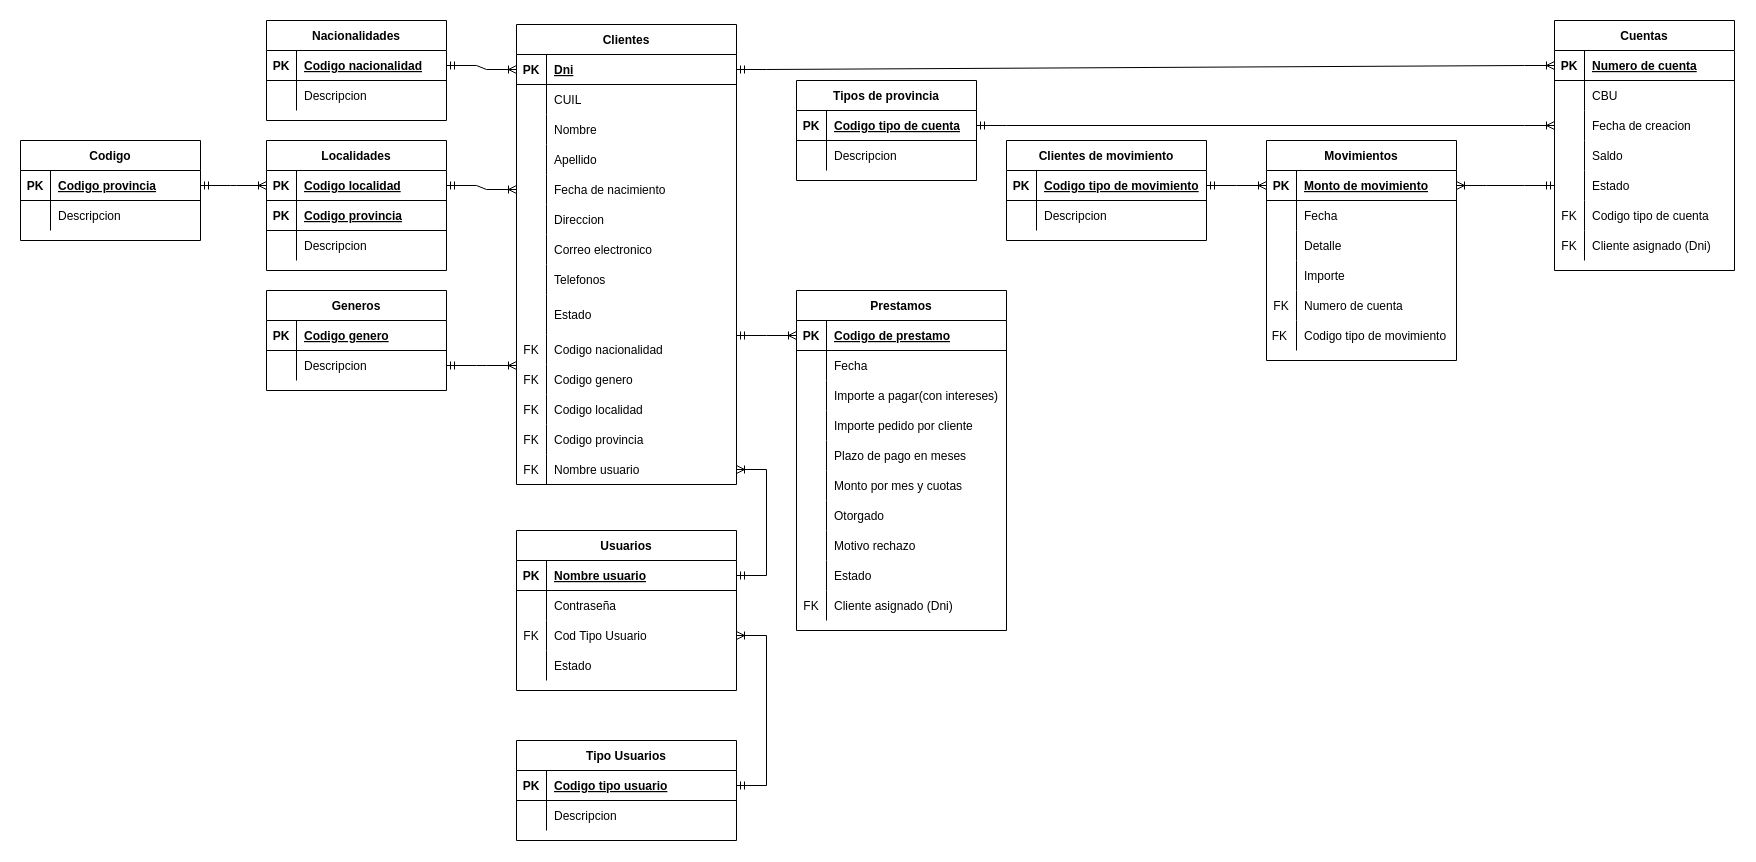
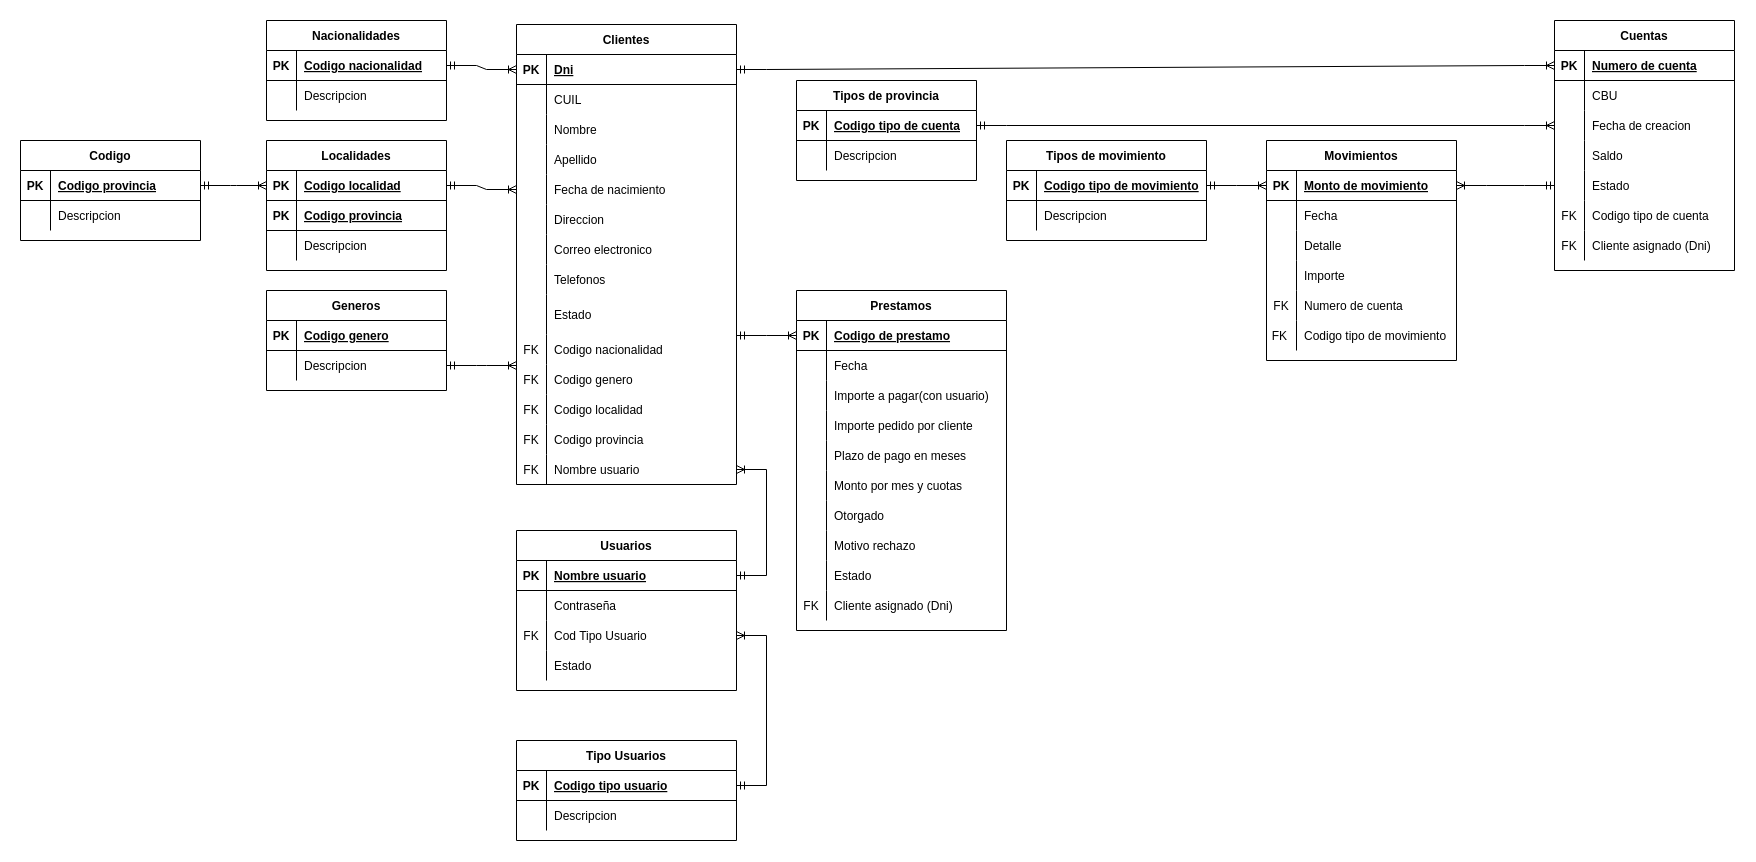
node "Clientes de movimiento": label "Clientes de movimiento" -> "Tipos de movimiento"
node "Importe a pagar(con intereses)": label "Importe a pagar(con intereses)" -> "Importe a pagar(con usuario)"
